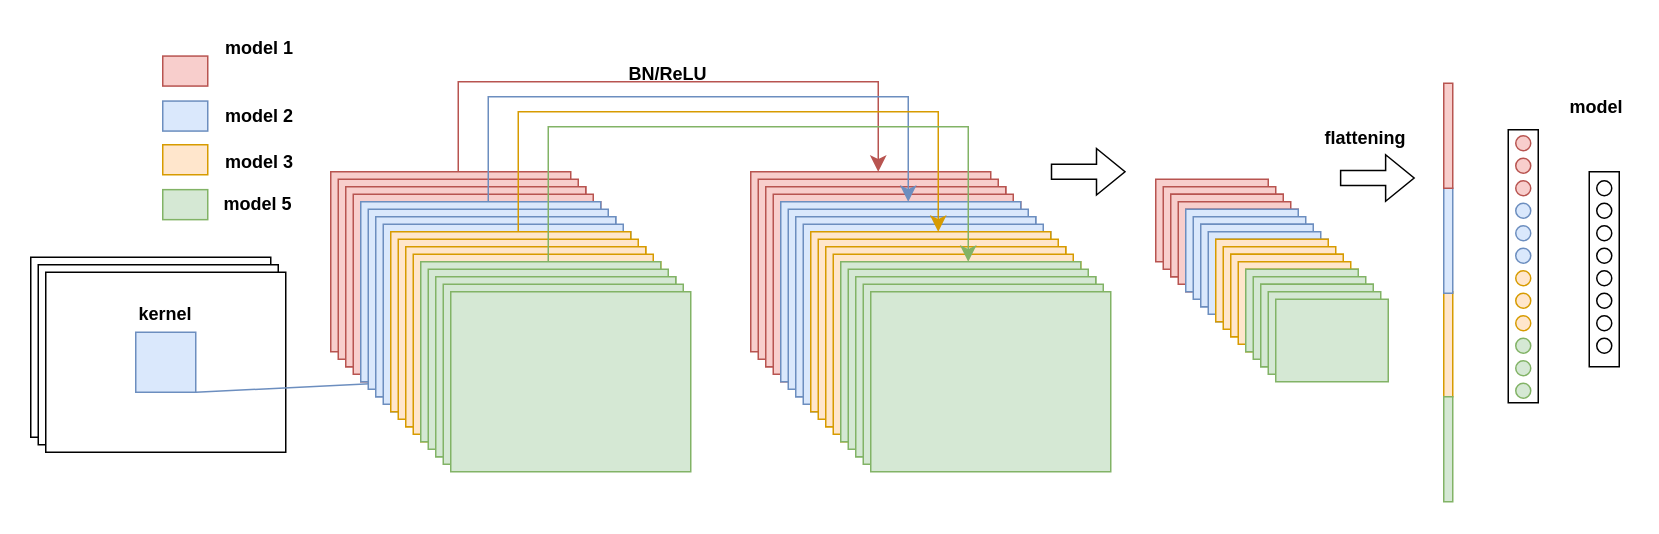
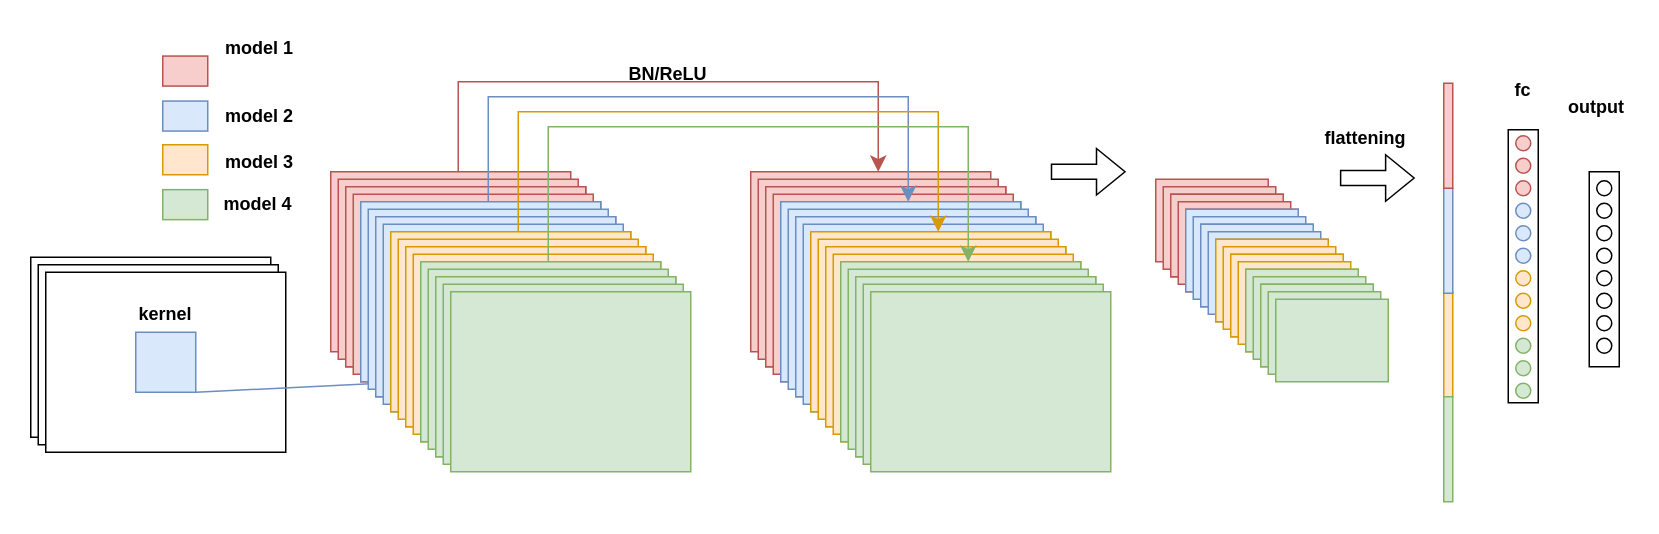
node "fc": added
node "model": label "model" -> "output"
node "model 5": label "model 5" -> "model 4"
